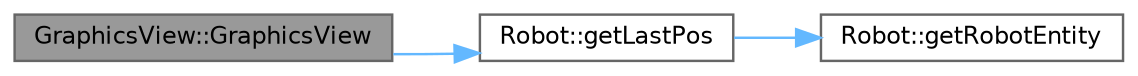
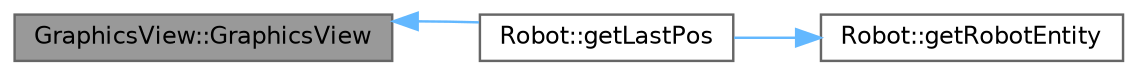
edge "GraphicsView::GraphicsView" -> "Robot::getLastPos": reversed
